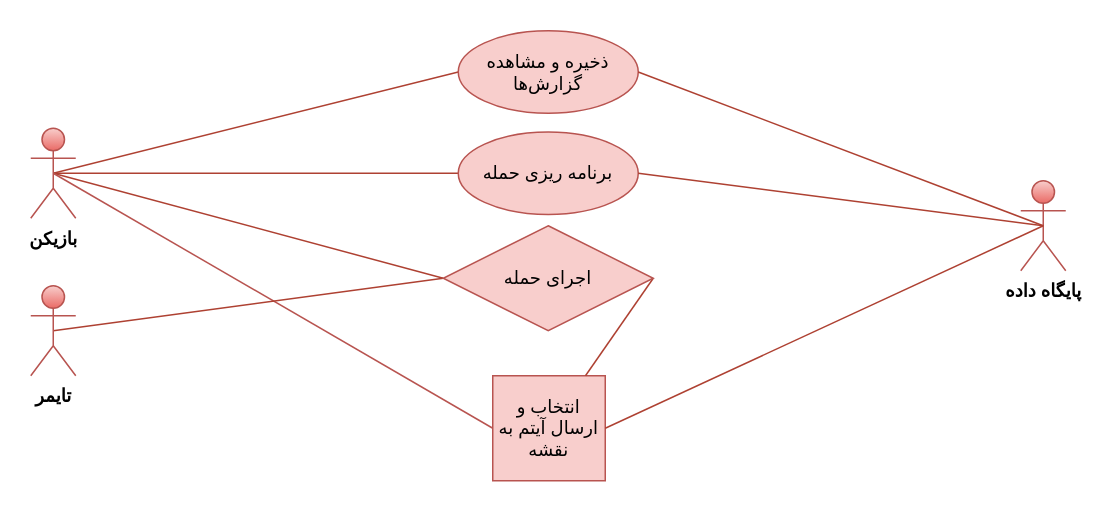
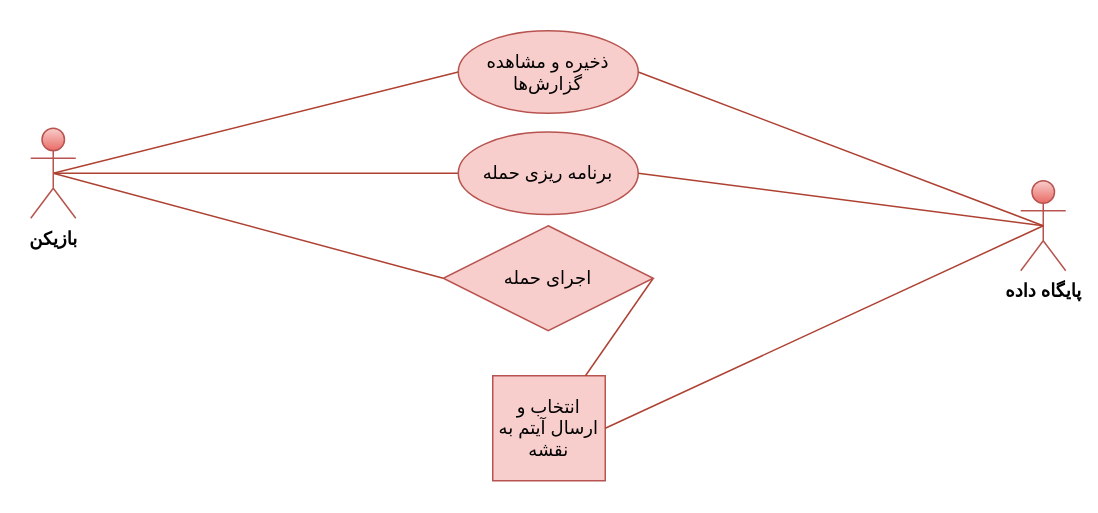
edge "بازیکن" -- "انتخاب و ارسال آیتم به نقشه": removed
edge "اجرای حمله" -- "تایمر": removed
node "تایمر": removed
